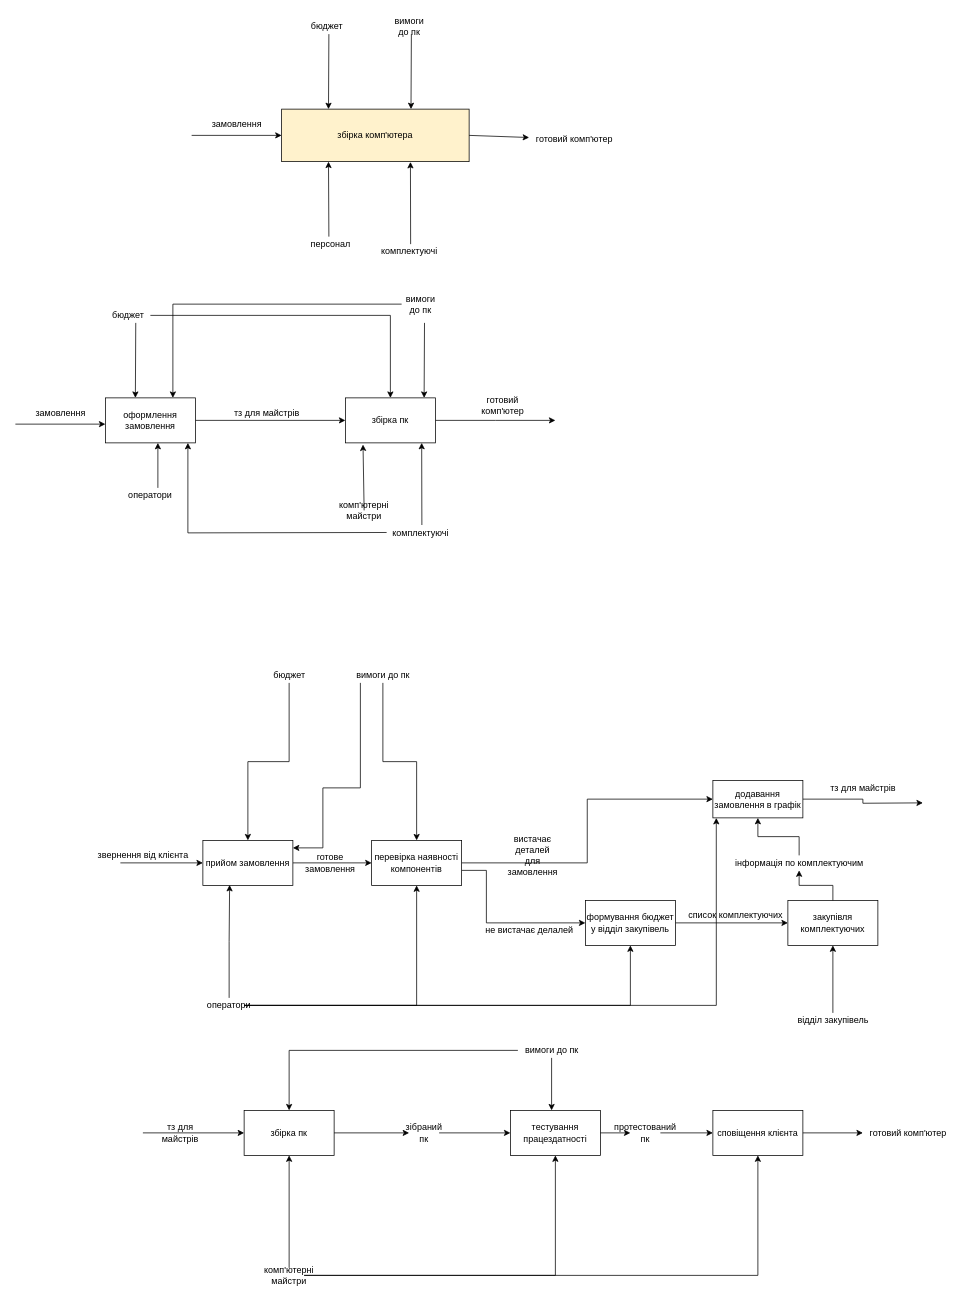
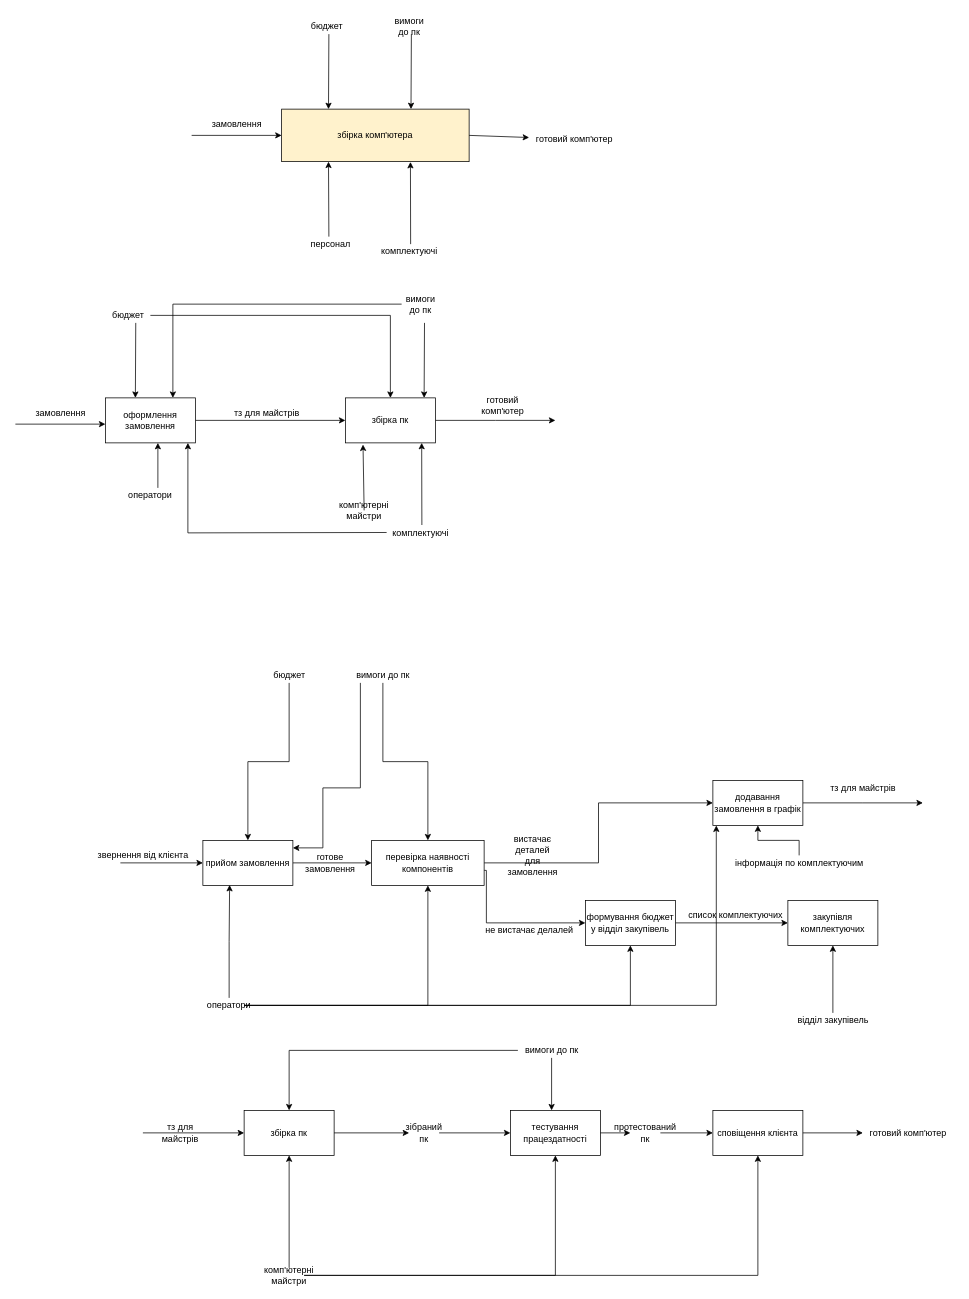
node "додавання замовлення в графік": size 90x38 -> 90x45
node "перевірка наявності компонентів": size 90x45 -> 113x45
edge "закупівля комплектуючих" -> "інформація по комплектуючим": removed
